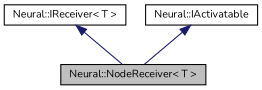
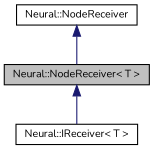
node "Neural::IActivatable": label "Neural::IActivatable" -> "Neural::NodeReceiver"
edge "Neural::NodeReceiver< T >" -> "Neural::IReceiver< T >": reversed
